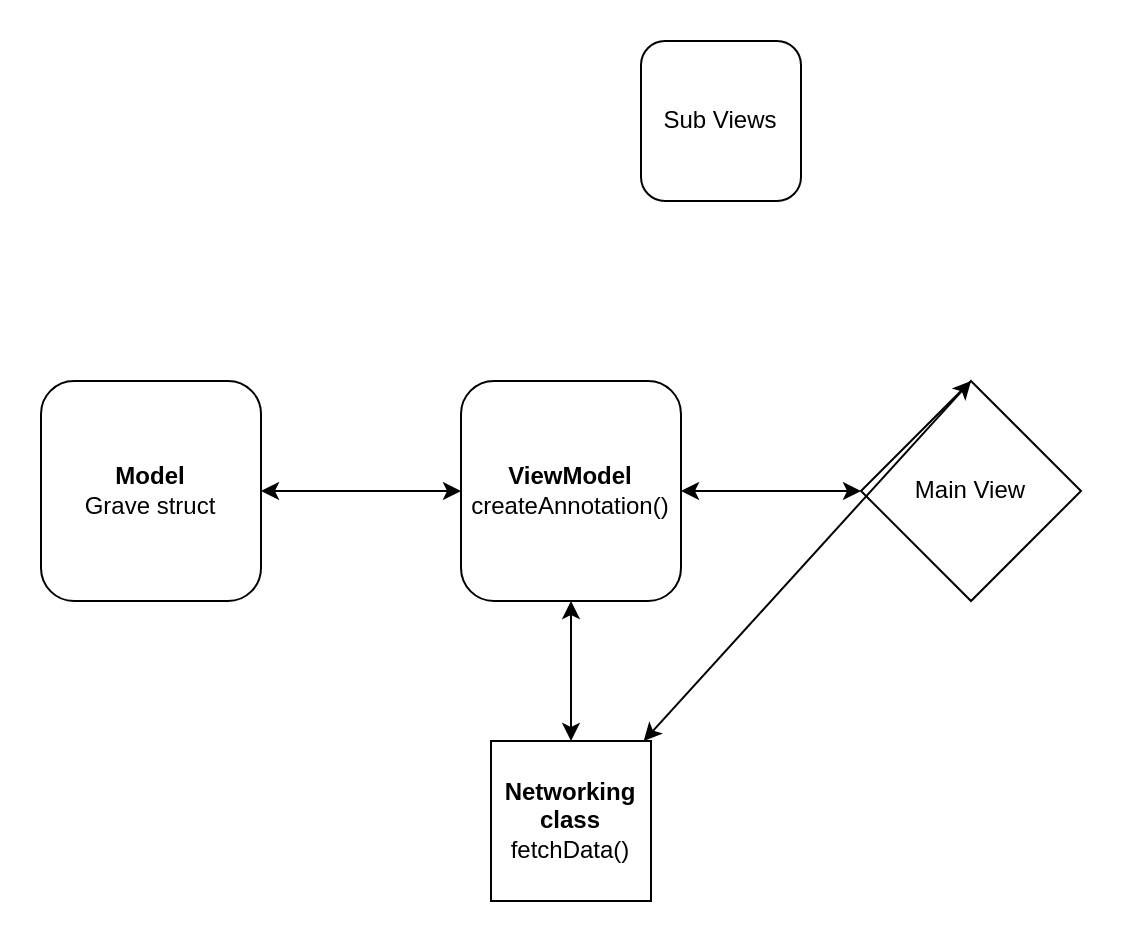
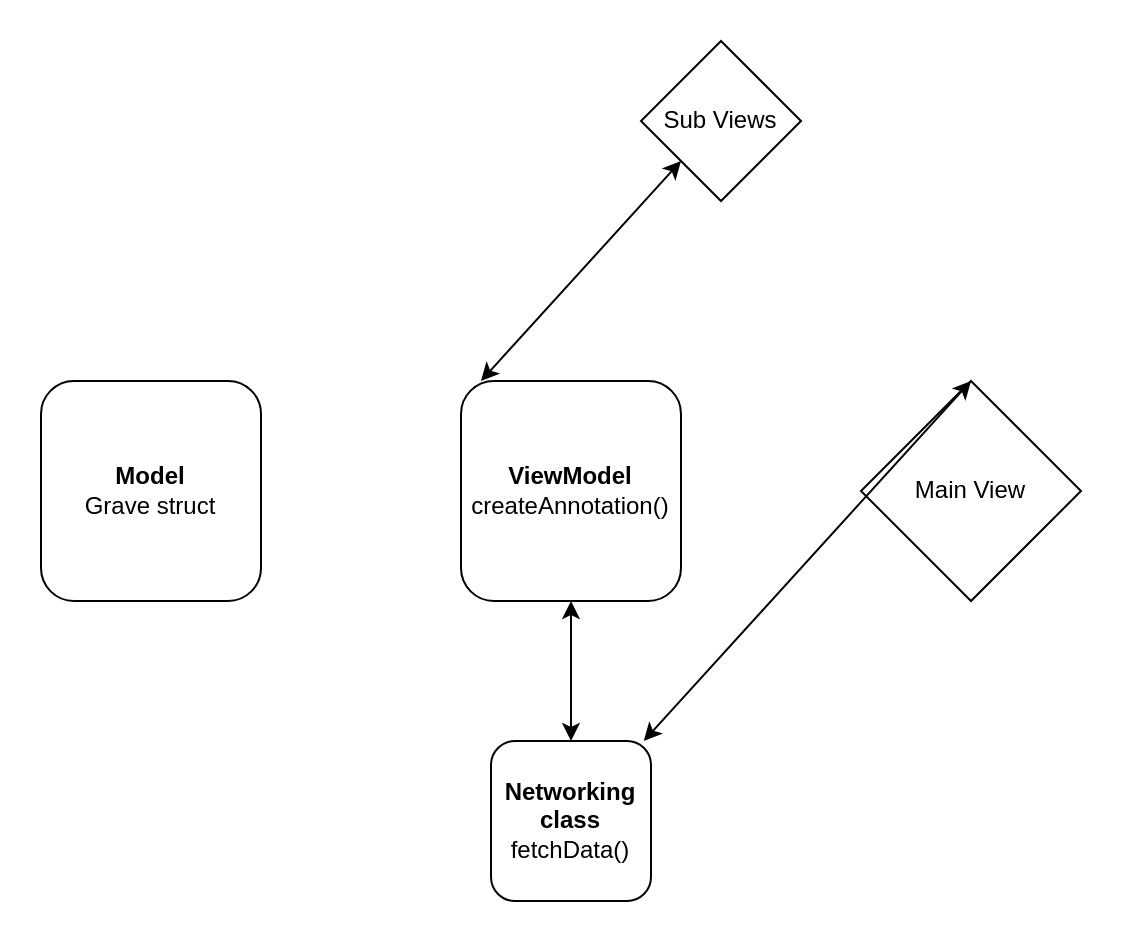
node "Sub Views": shape rounded rectangle -> diamond
edge "Sub Views" -- "ViewModel createAnnotation()": added
edge "Model Grave struct" -- "ViewModel createAnnotation()": removed
edge "ViewModel createAnnotation()" -- "Main View": removed
node "Networking class fetchData()": shape rectangle -> rounded rectangle
